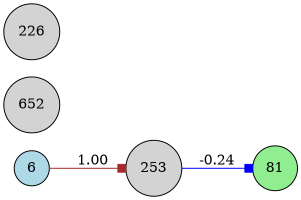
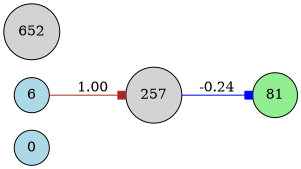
node "226": removed
node "0": added
node "253": label "253" -> "257"
